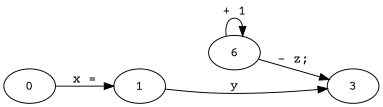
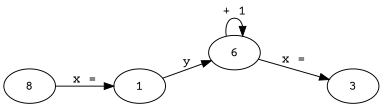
edge "6" -> "3": label "- z;" -> "x ="
node "0": label "0" -> "8"
edge "1" -> "3": now "1" -> "6"
